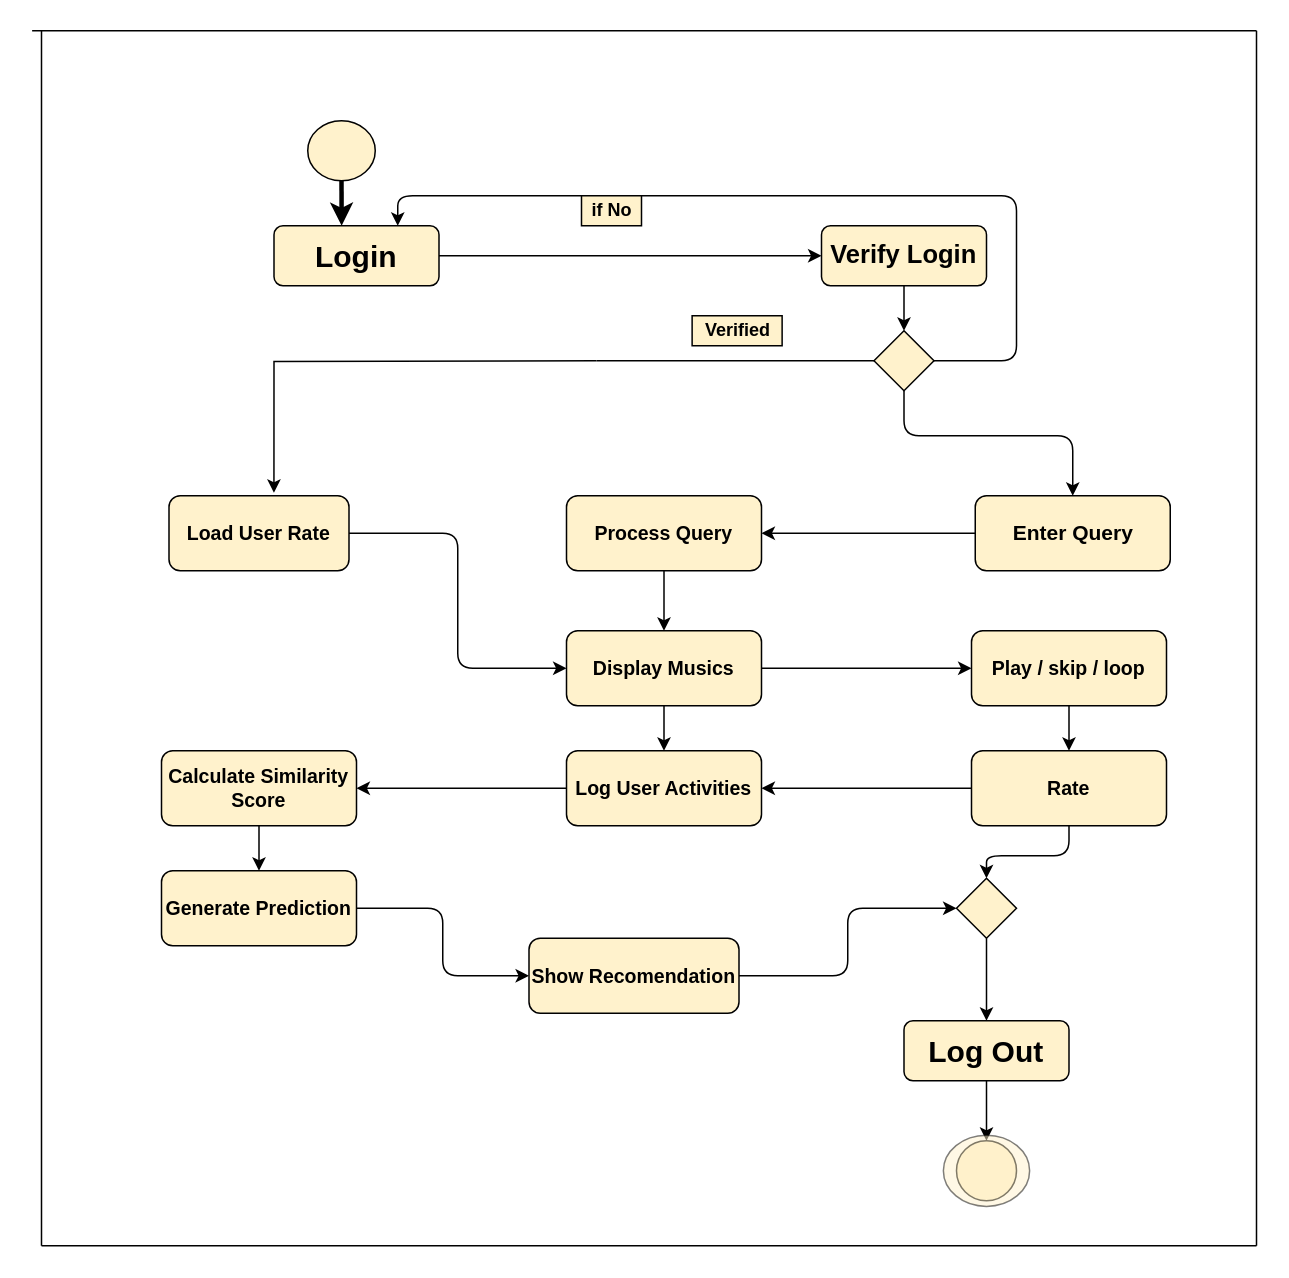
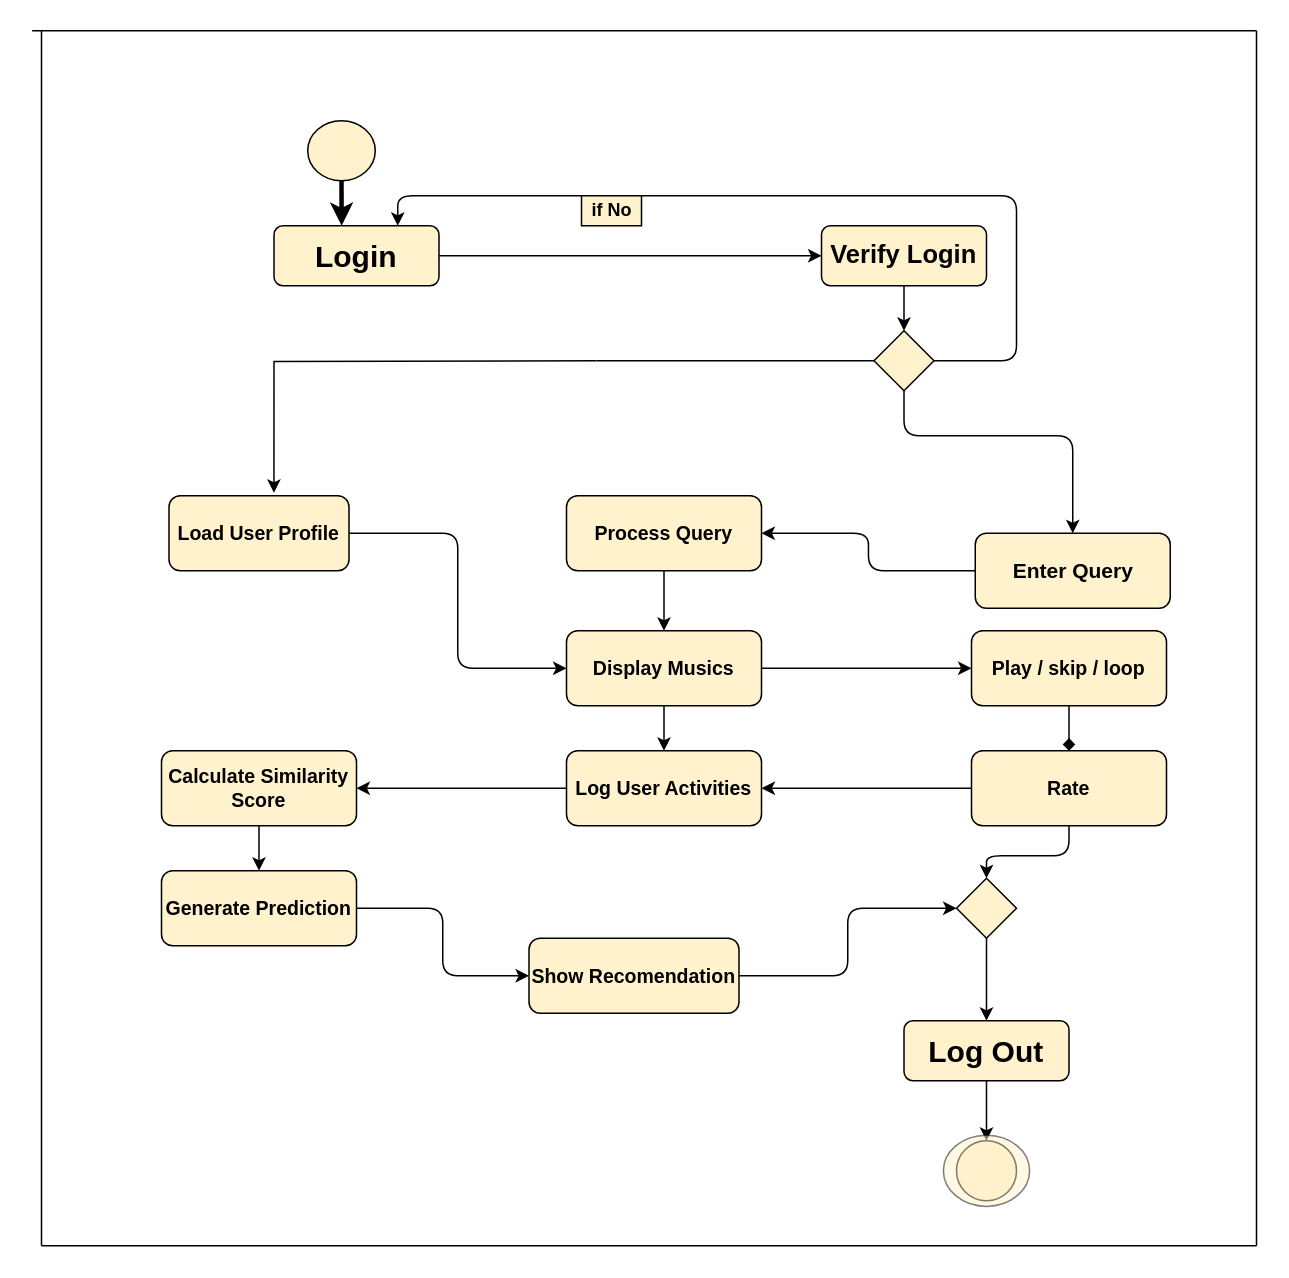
node "Verified": removed
node "Load User Rate": label "Load User Rate" -> "Load User Profile"
node "Enter Query": moved (1073, 533) -> (1073, 571)
edge "Play / skip / loop" -> "Rate": arrowhead classic -> diamond
